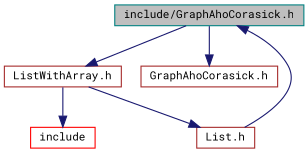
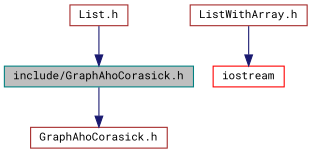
edge "include/GraphAhoCorasick.h" -> "ListWithArray.h": removed
edge "ListWithArray.h" -> "List.h": removed
node "include": label "include" -> "iostream"
